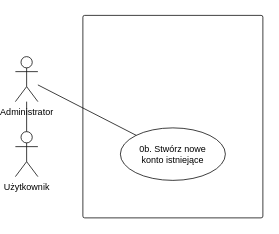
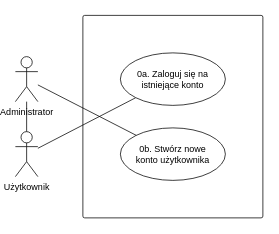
node "0a. Zaloguj się na istniejące konto": added
edge "0a. Zaloguj się na istniejące konto" -- "Użytkownik": added
node "0b. Stwórz nowe konto istniejące": label "0b. Stwórz nowe konto istniejące" -> "0b. Stwórz nowe konto użytkownika"
